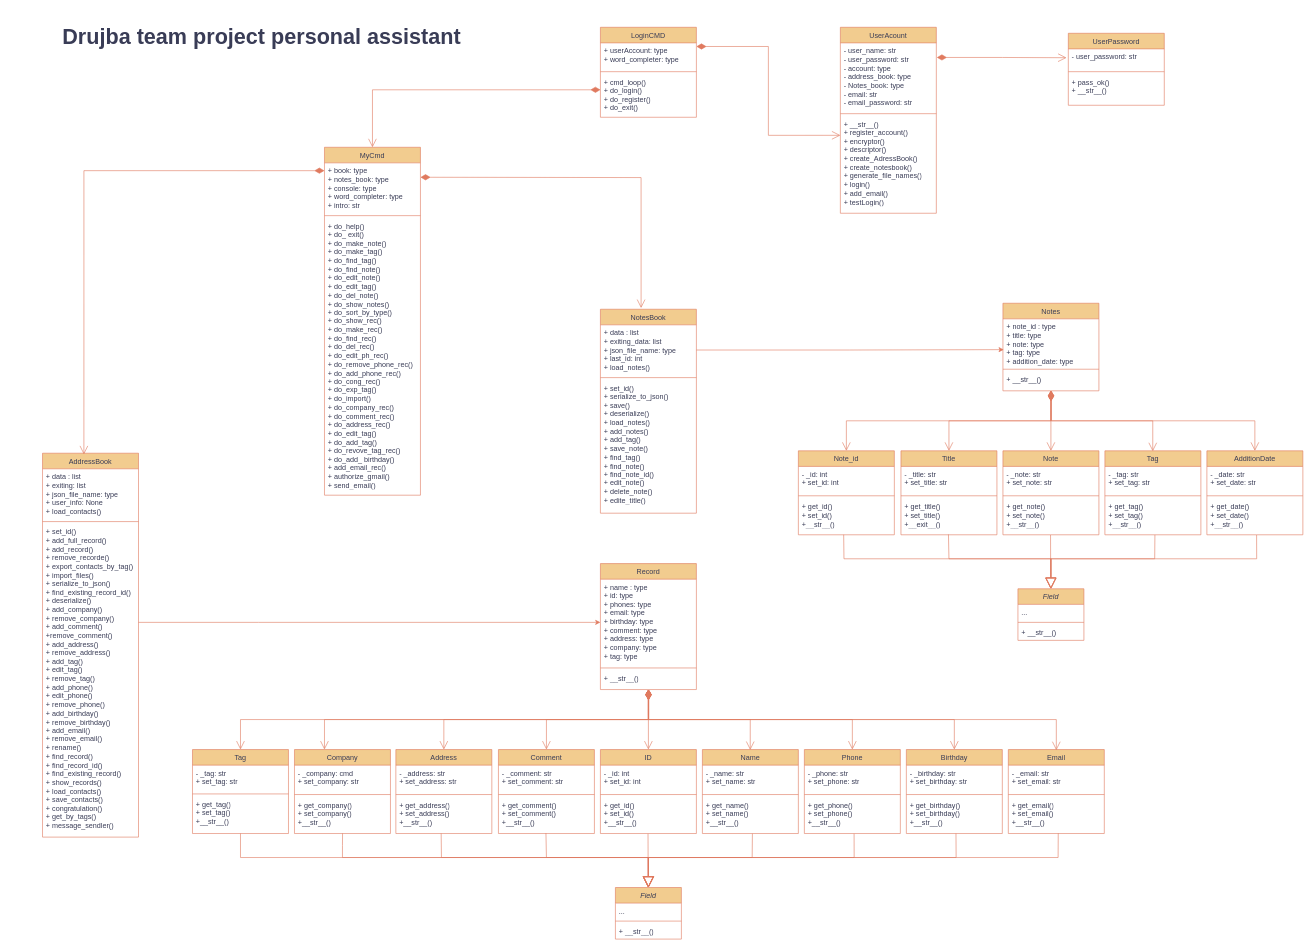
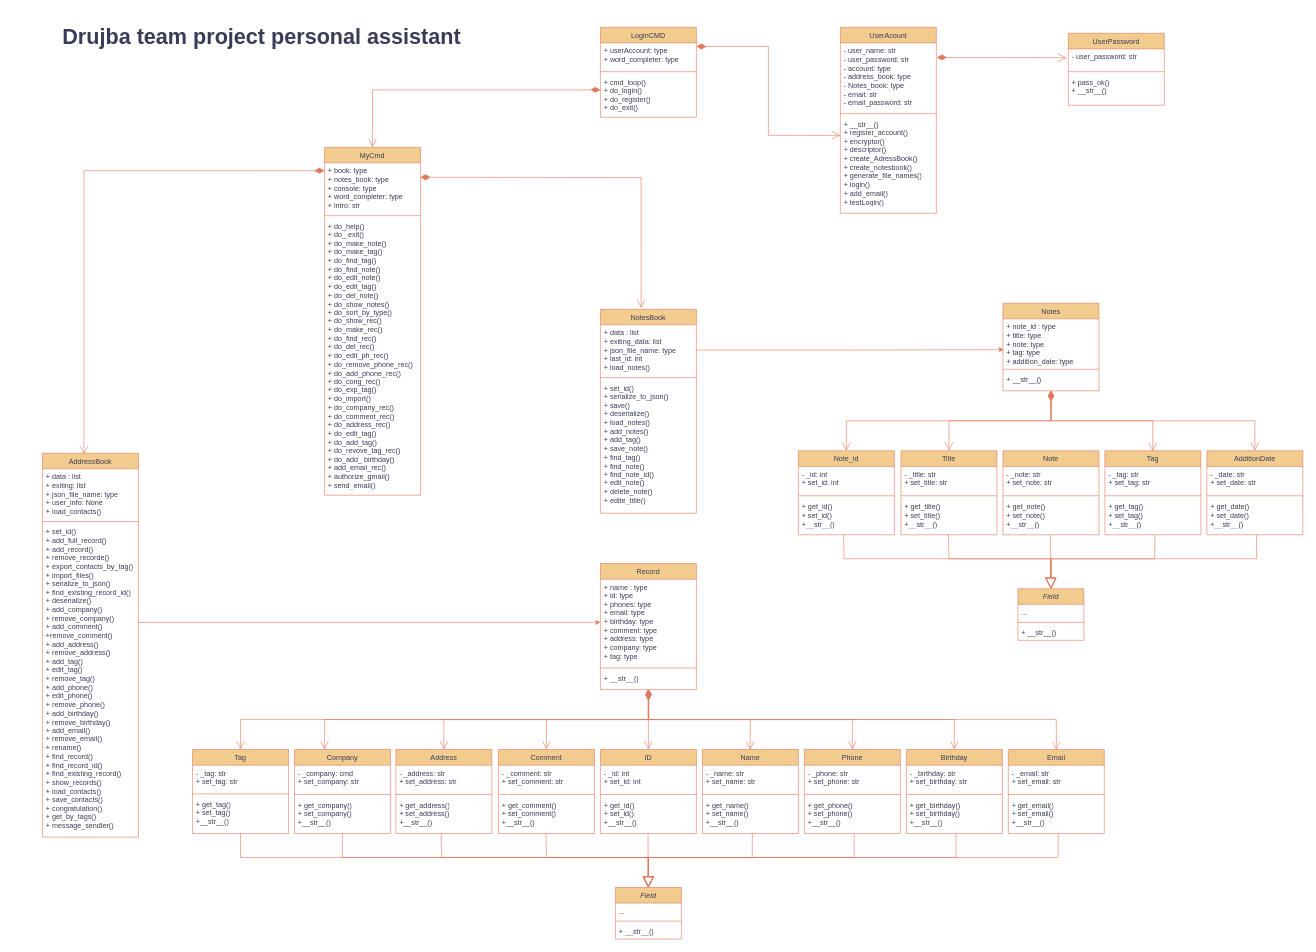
edge "Notes" -- "Note": removed
node "+ get_title() + set_title() +__exit__()": label "+ get_title() + set_title() +__exit__()" -> "+ get_title() + set_title() +__str__()"
